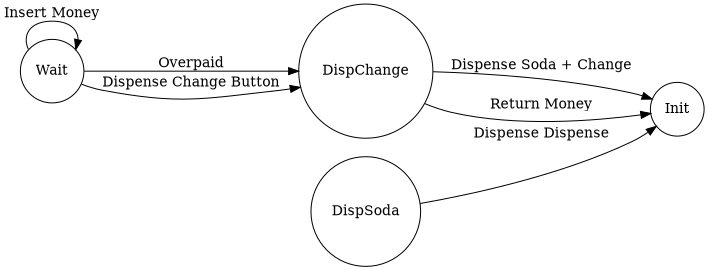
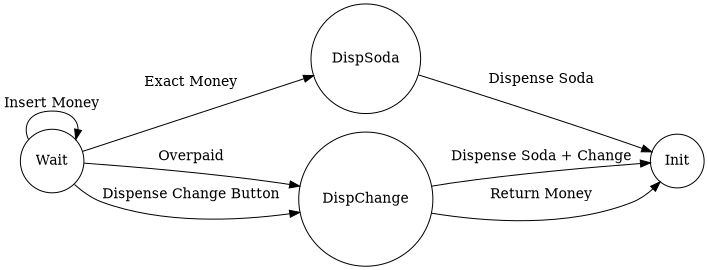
edge "Wait" -> "DispSoda": added, label "Exact Money"
edge "DispSoda" -> "Init": label "Dispense Dispense" -> "Dispense Soda"
